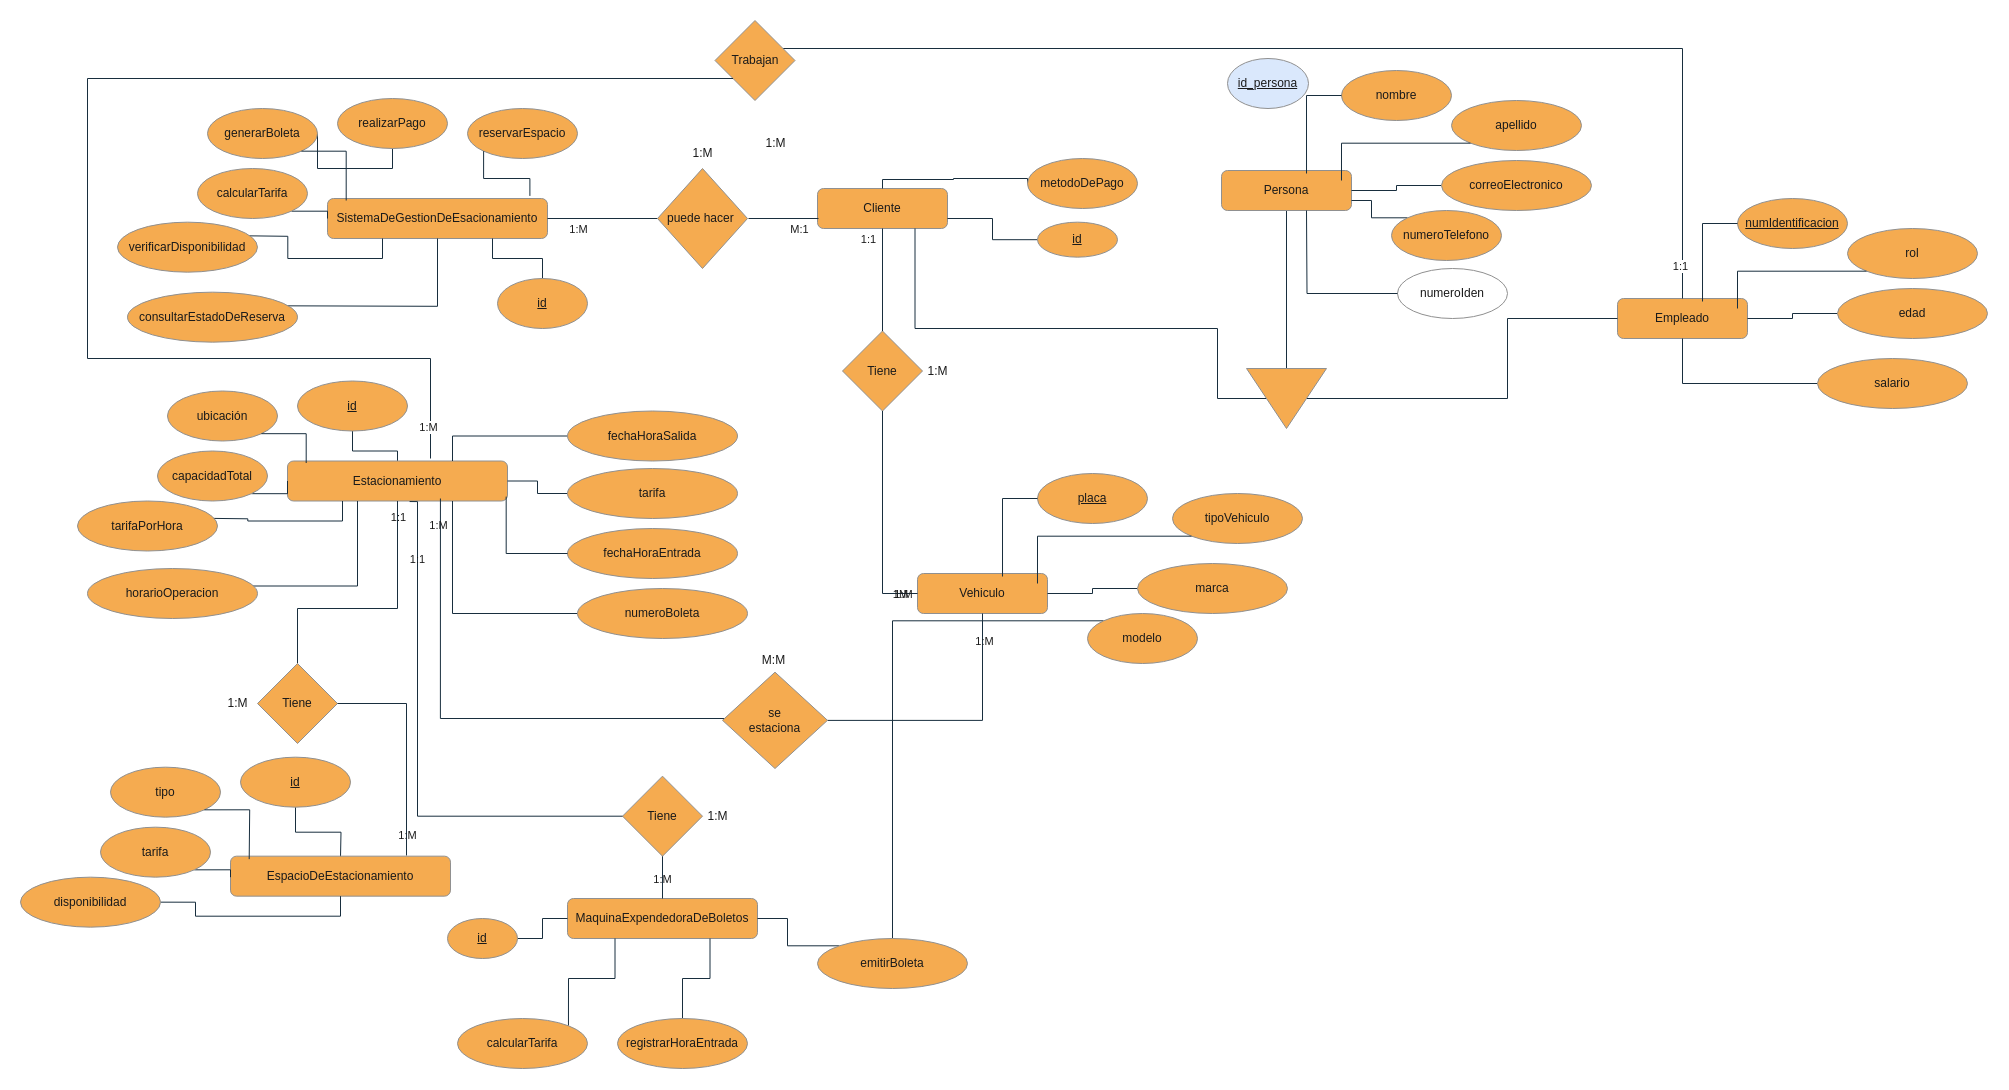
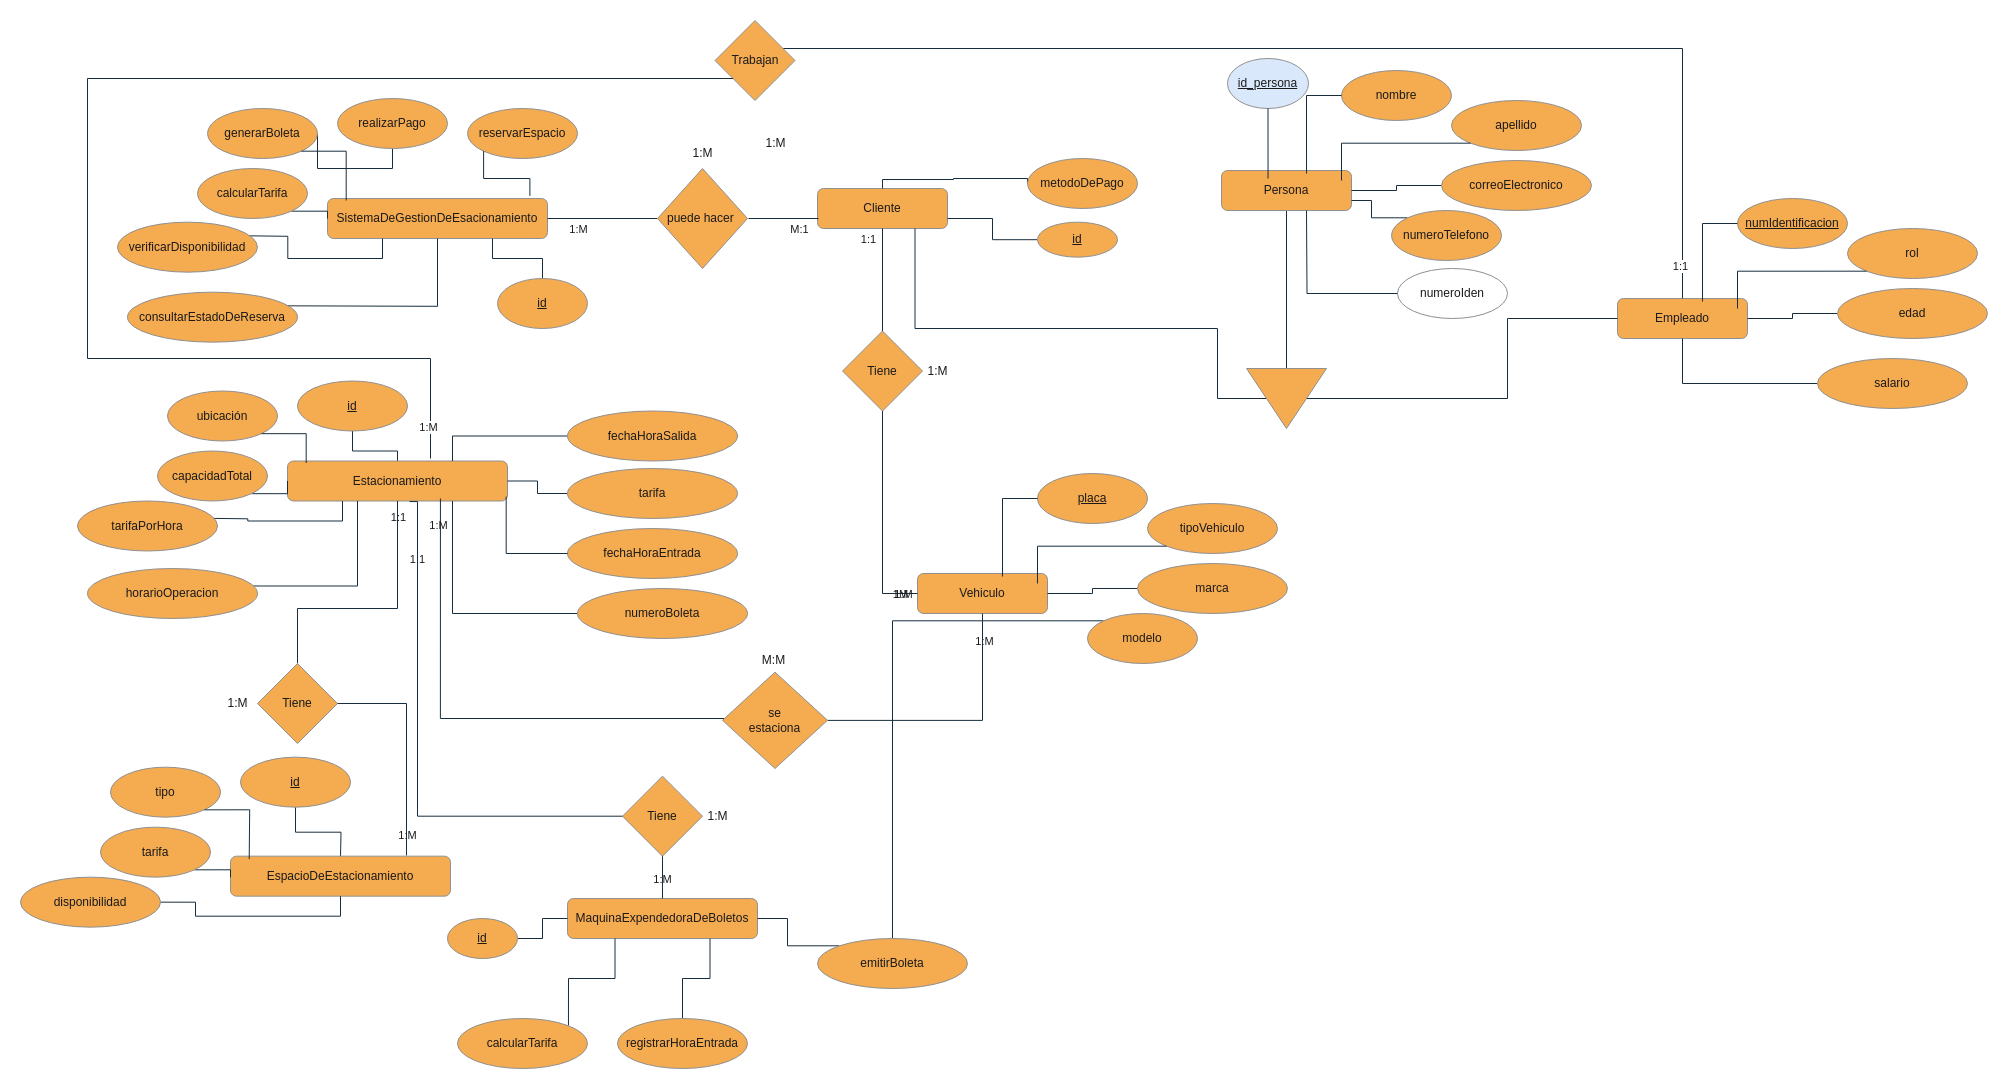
edge "id_persona" -- "Persona": added
node "tipoVehiculo": moved (1238, 519) -> (1213, 529)
